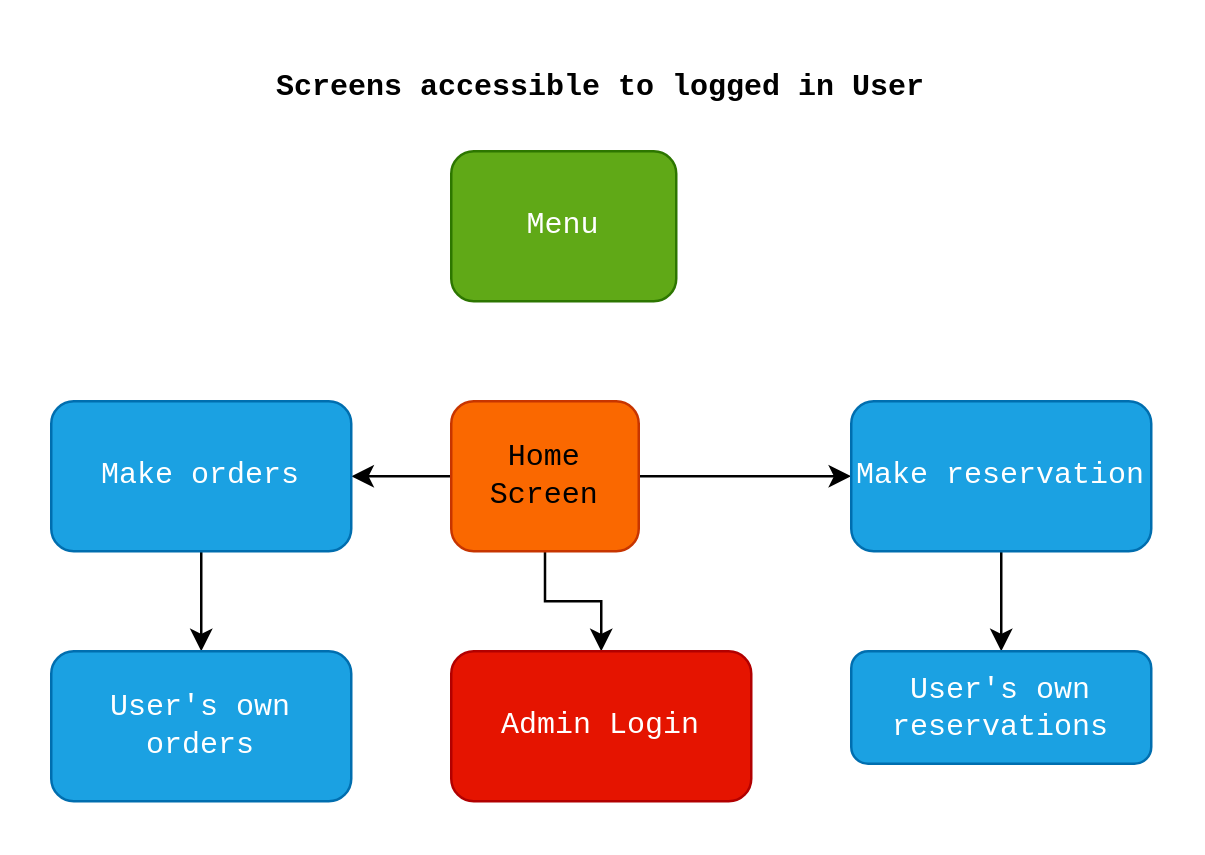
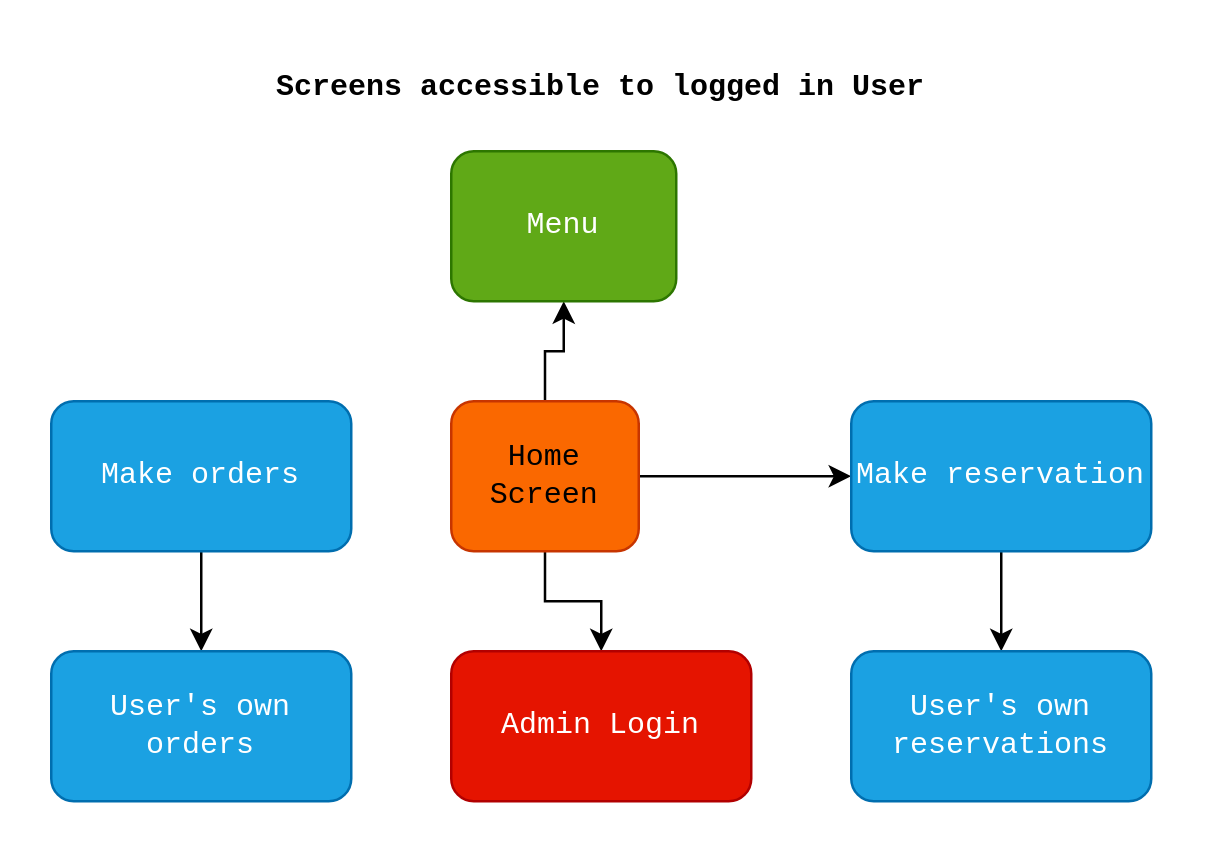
edge "Home Screen" -> "Menu": added
edge "Home Screen" -> "Make orders": removed
node "User's own reservations": size 300x113 -> 300x150
